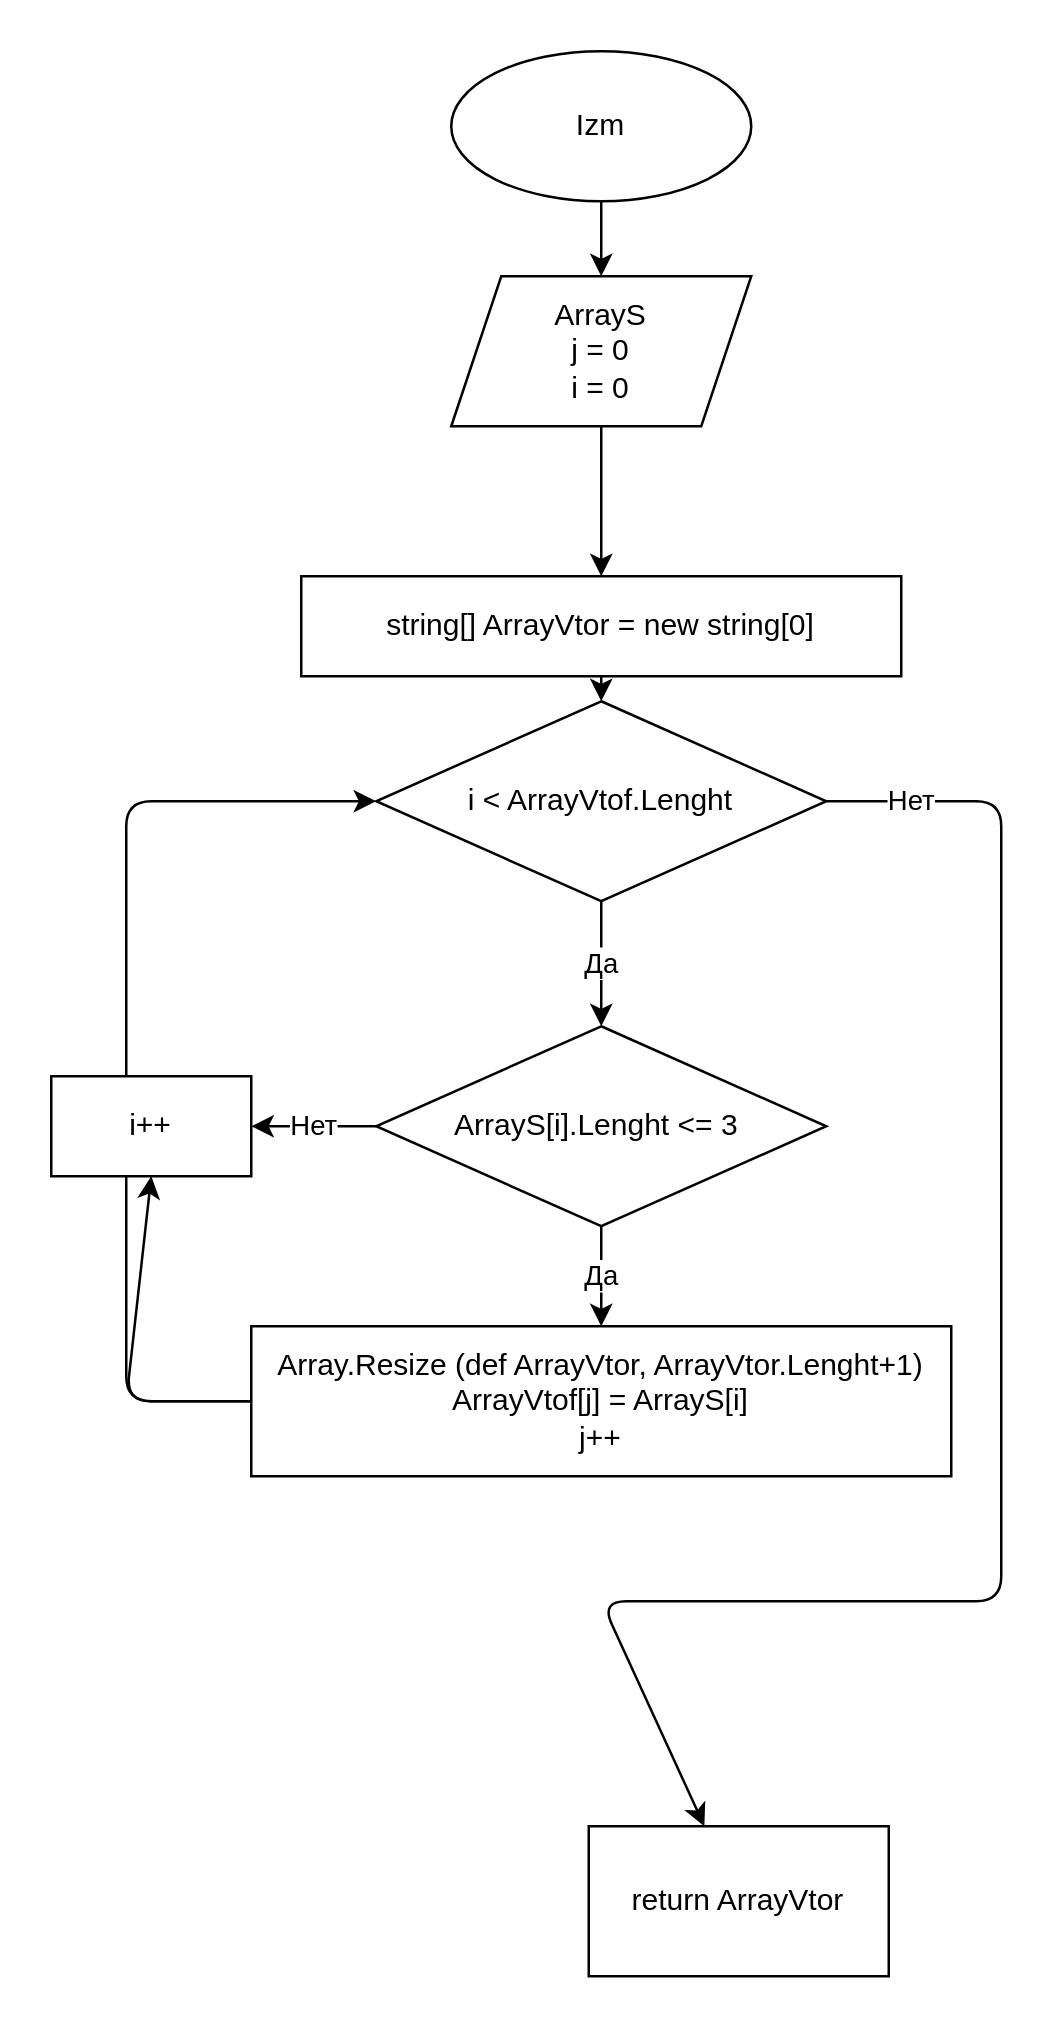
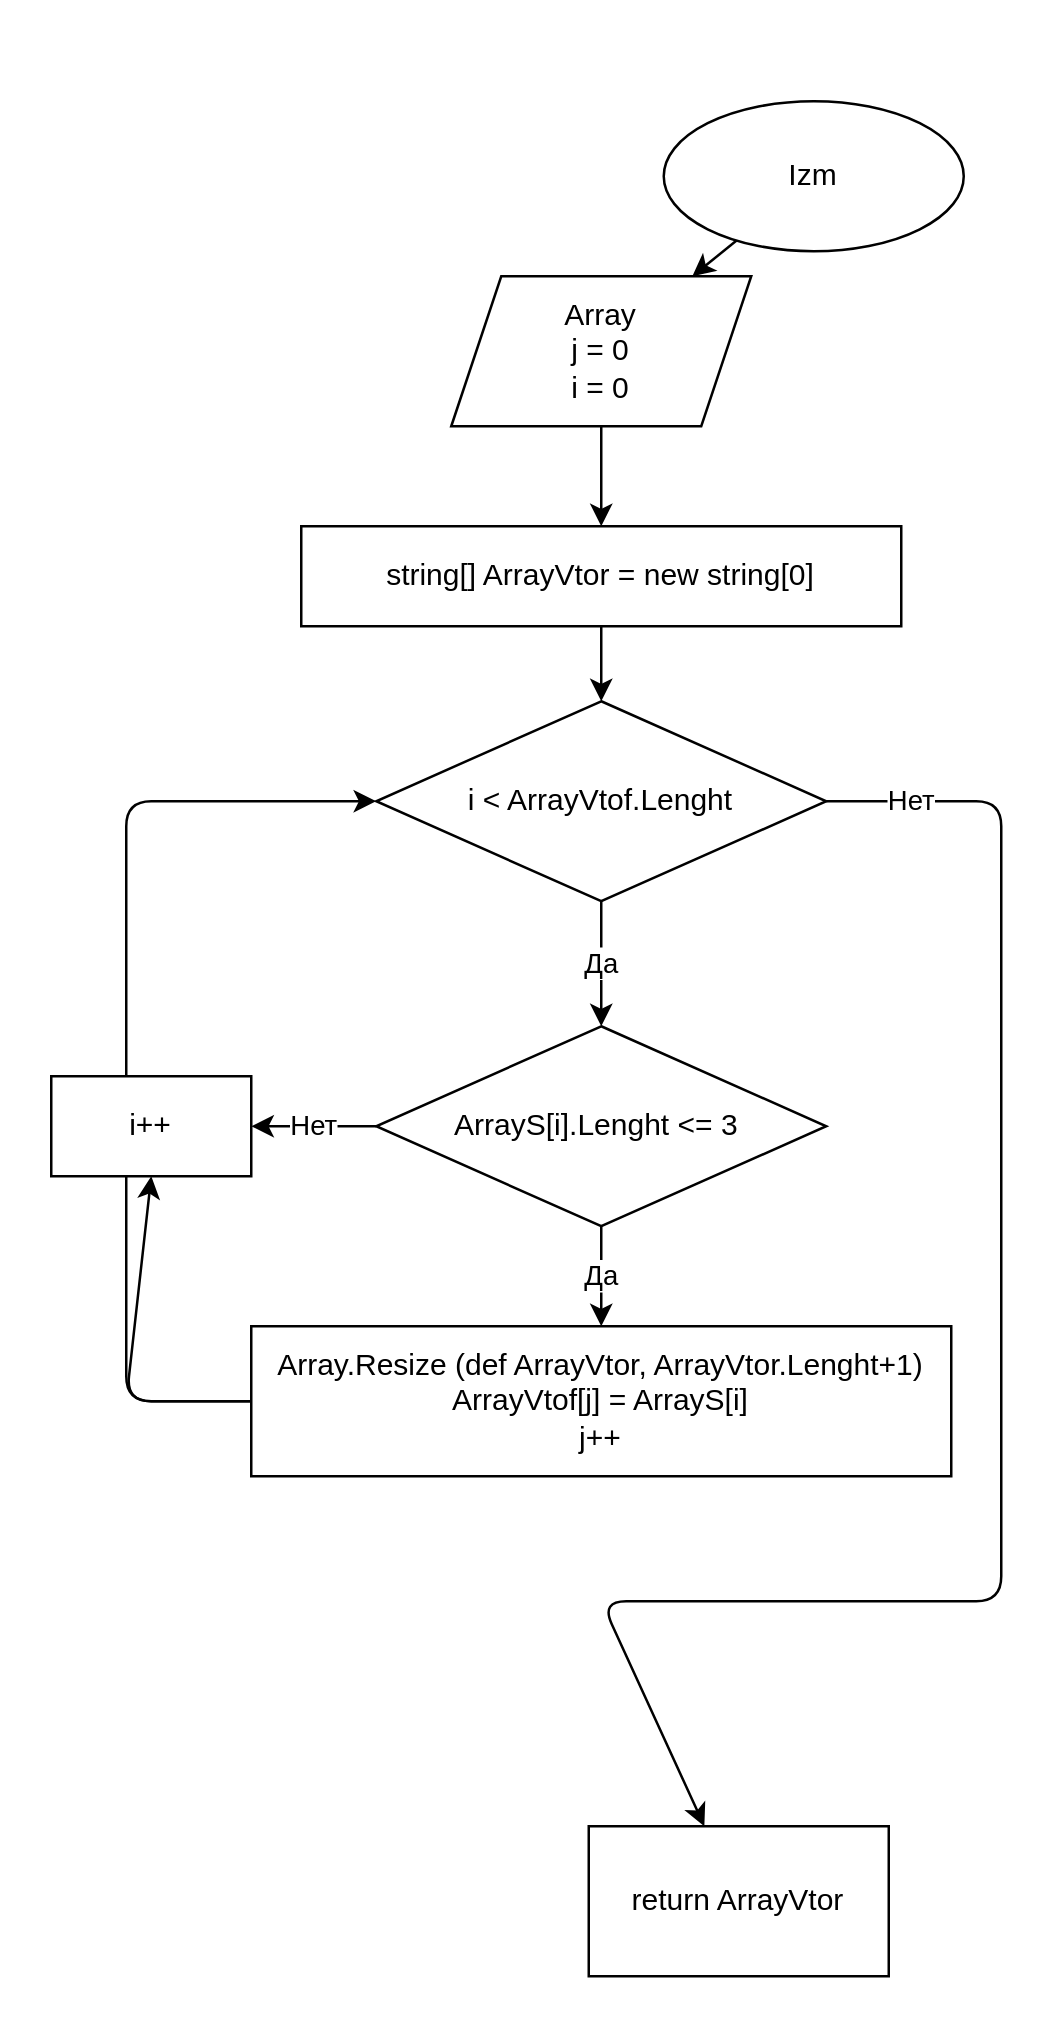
node "Izm": moved (601, 126) -> (814, 176)
node "ArrayS j = 0 i = 0": label "ArrayS j = 0 i = 0" -> "Array j = 0 i = 0"
node "string[] ArrayVtor = new string[0]": moved (601, 626) -> (601, 576)
